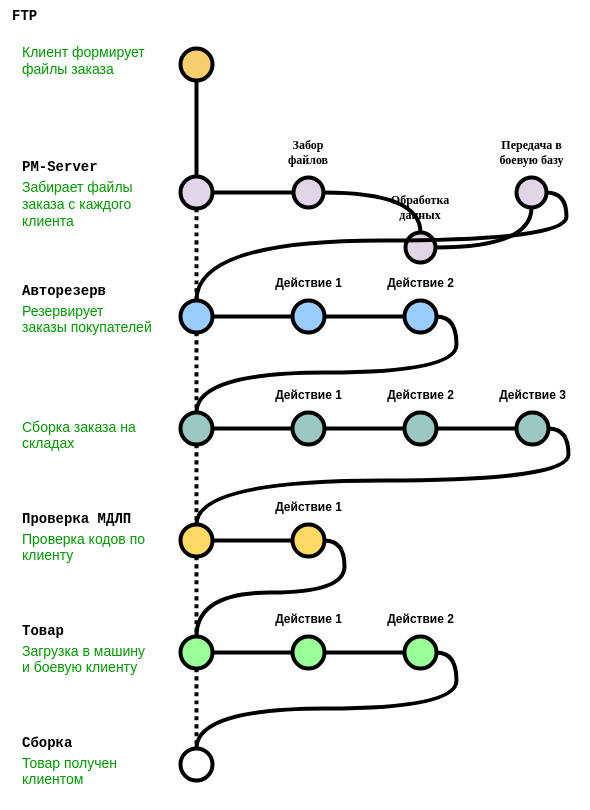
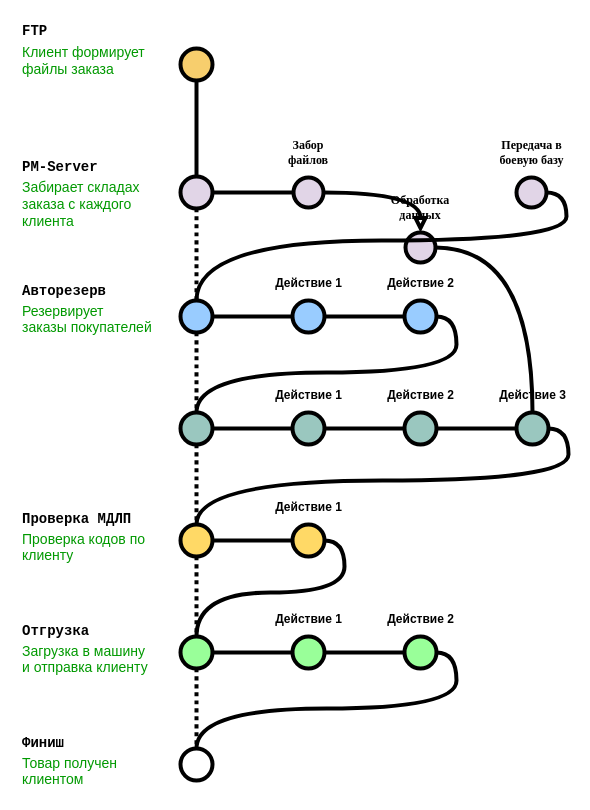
node "FTP": moved (36, 16) -> (46, 31)
edge "Забор файлов" -- "Обработка данных": arrowhead none -> block
node "Забирает файлы заказа с каждого клиента": label "Забирает файлы заказа с каждого клиента" -> "Забирает складах заказа с каждого клиента"
edge "Передача в боевую базу" -- "Обработка данных": now "Действие 3" -- "Обработка данных"
node "Сборка заказа на складах": removed
node "Товар": label "Товар" -> "Отгрузка"
node "Загрузка в машину и боевую клиенту": label "Загрузка в машину и боевую клиенту" -> "Загрузка в машину и отправка клиенту"
node "Сборка": label "Сборка" -> "Финиш"
